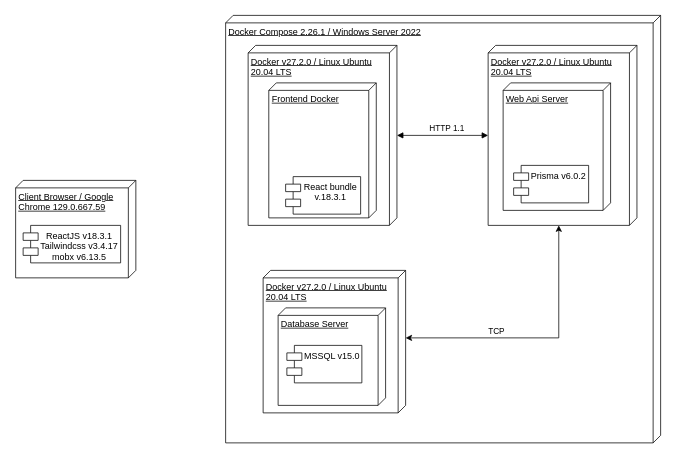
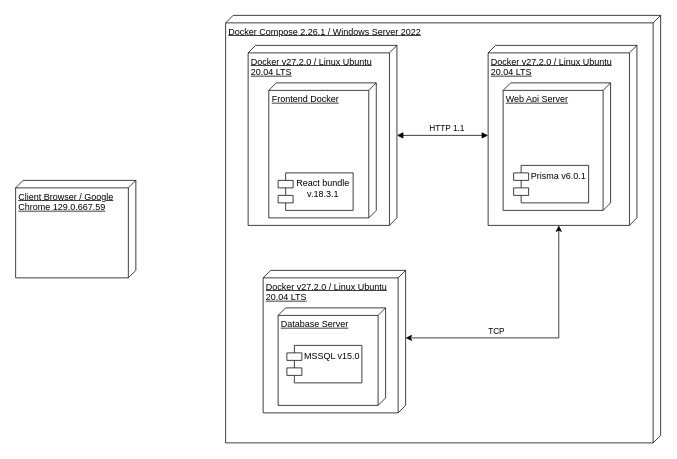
node "Prisma v6.0.2": label "Prisma v6.0.2" -> "Prisma v6.0.1"
node "React bundle v.18.3.1": moved (323, 195) -> (315, 192)
node "ReactJS v18.3.1 Tailwindcss v3.4.17 mobx v6.13.5": removed
